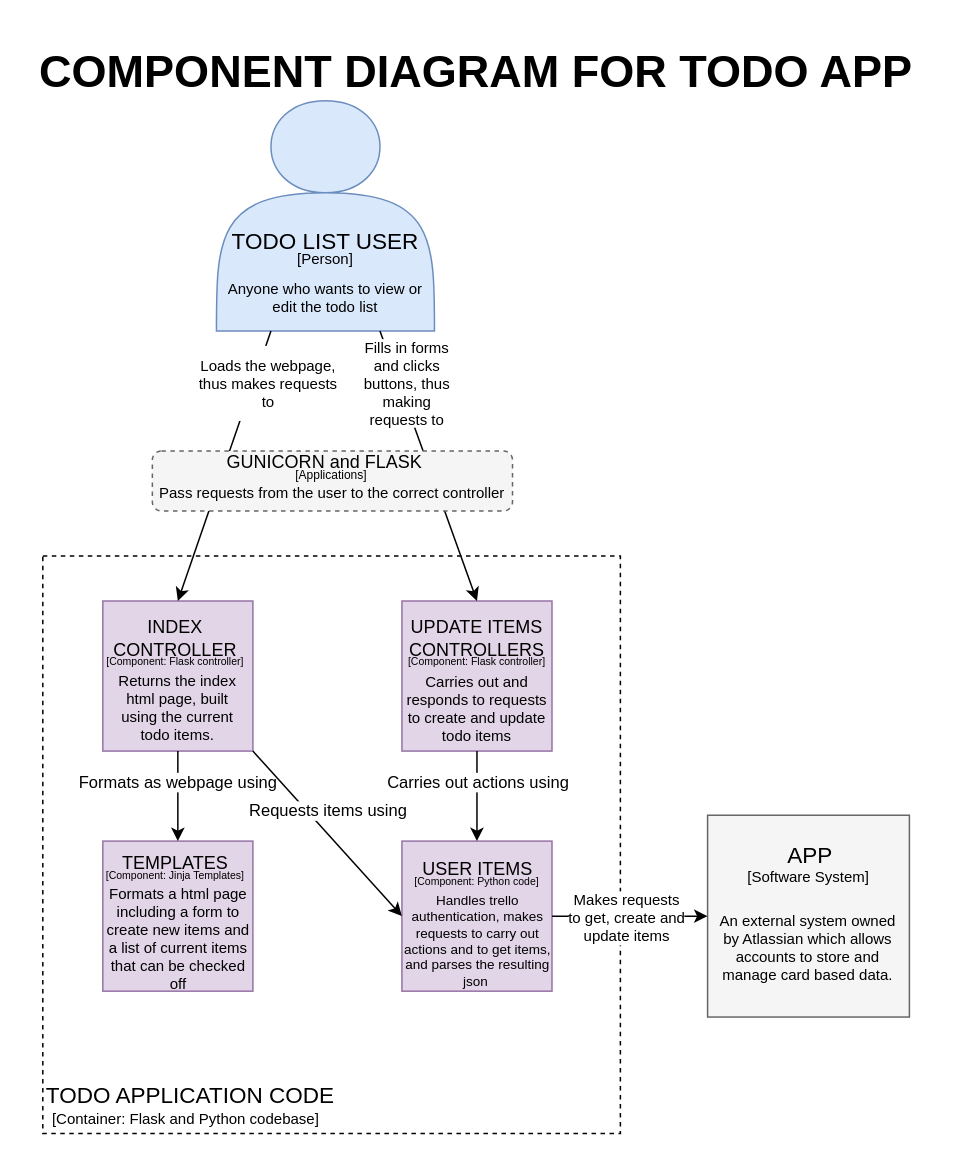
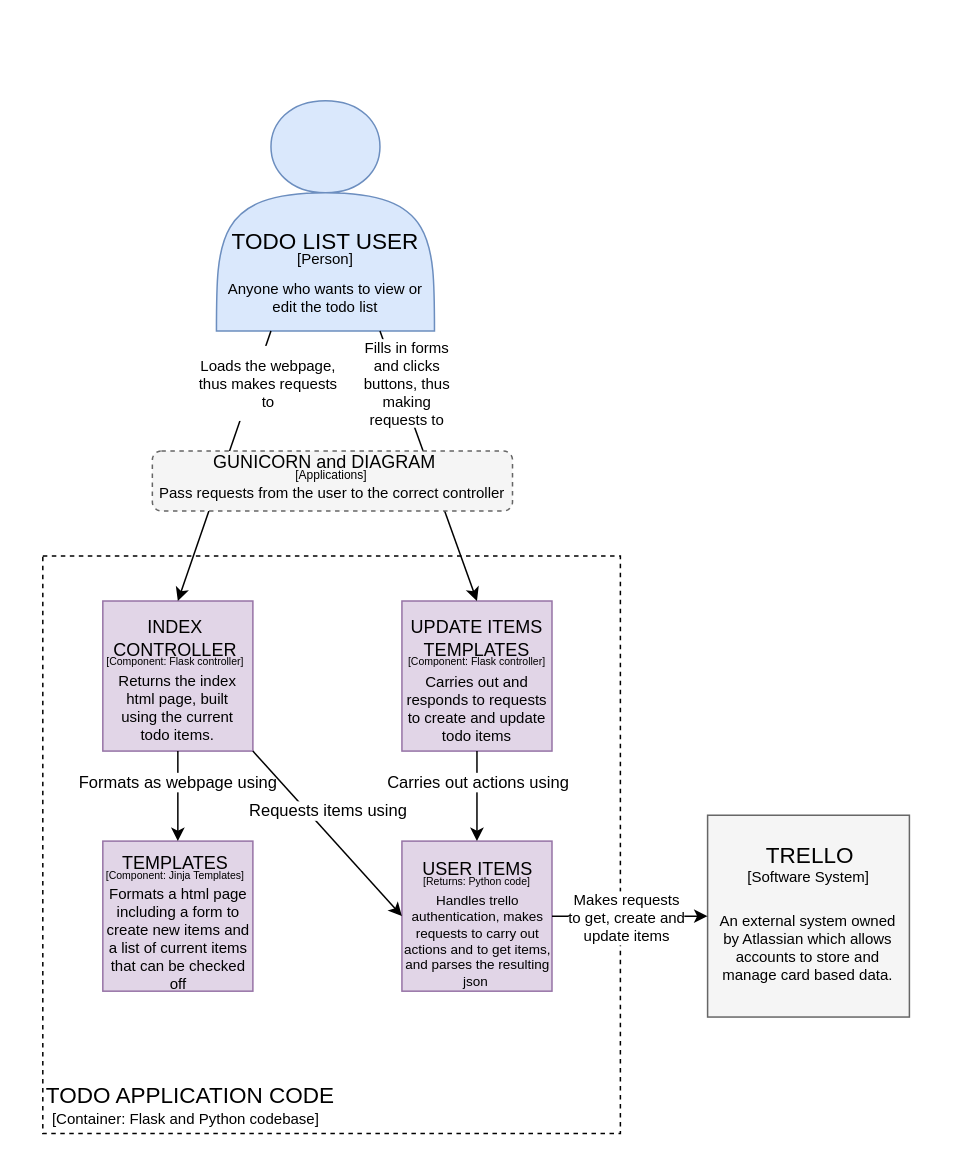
node "COMPONENT DIAGRAM FOR TODO APP": removed
node "GUNICORN and FLASK": label "GUNICORN and FLASK" -> "GUNICORN and DIAGRAM"
node "UPDATE ITEMS CONTROLLERS": label "UPDATE ITEMS CONTROLLERS" -> "UPDATE ITEMS TEMPLATES"
node "APP": label "APP" -> "TRELLO"
node "[Component: Python code]": label "[Component: Python code]" -> "[Returns: Python code]"
